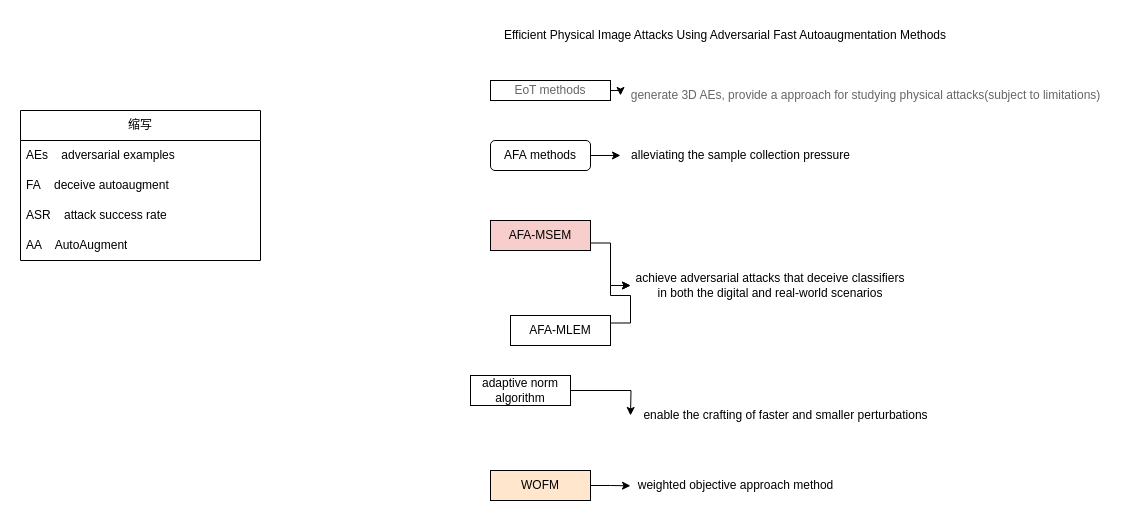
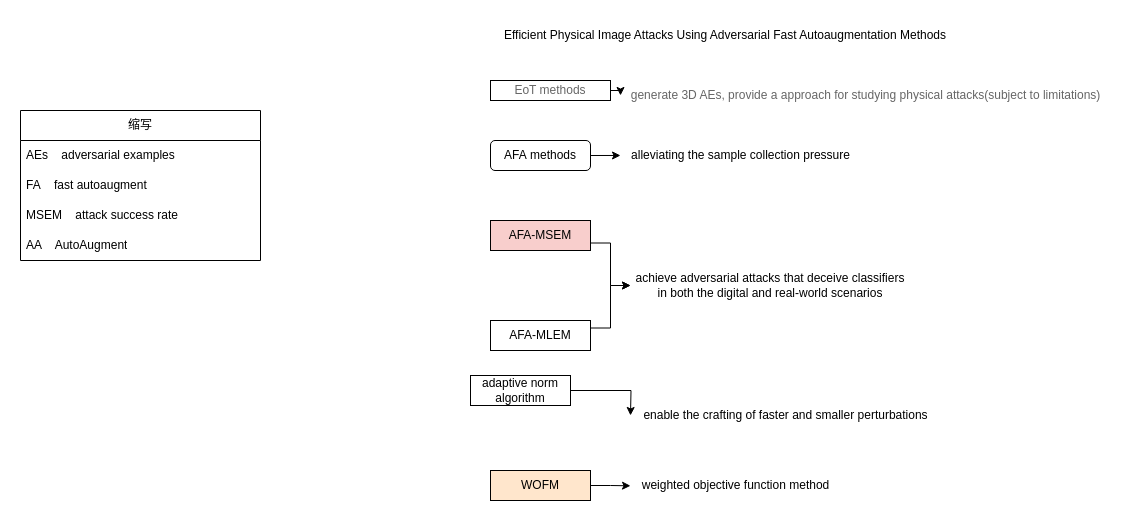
node "FA deceive autoaugment": label "FA deceive autoaugment" -> "FA fast autoaugment"
node "ASR attack success rate": label "ASR attack success rate" -> "MSEM attack success rate"
node "AFA-MLEM": moved (561, 331) -> (541, 336)
node "weighted objective approach method": label "weighted objective approach method" -> "weighted objective function method"
